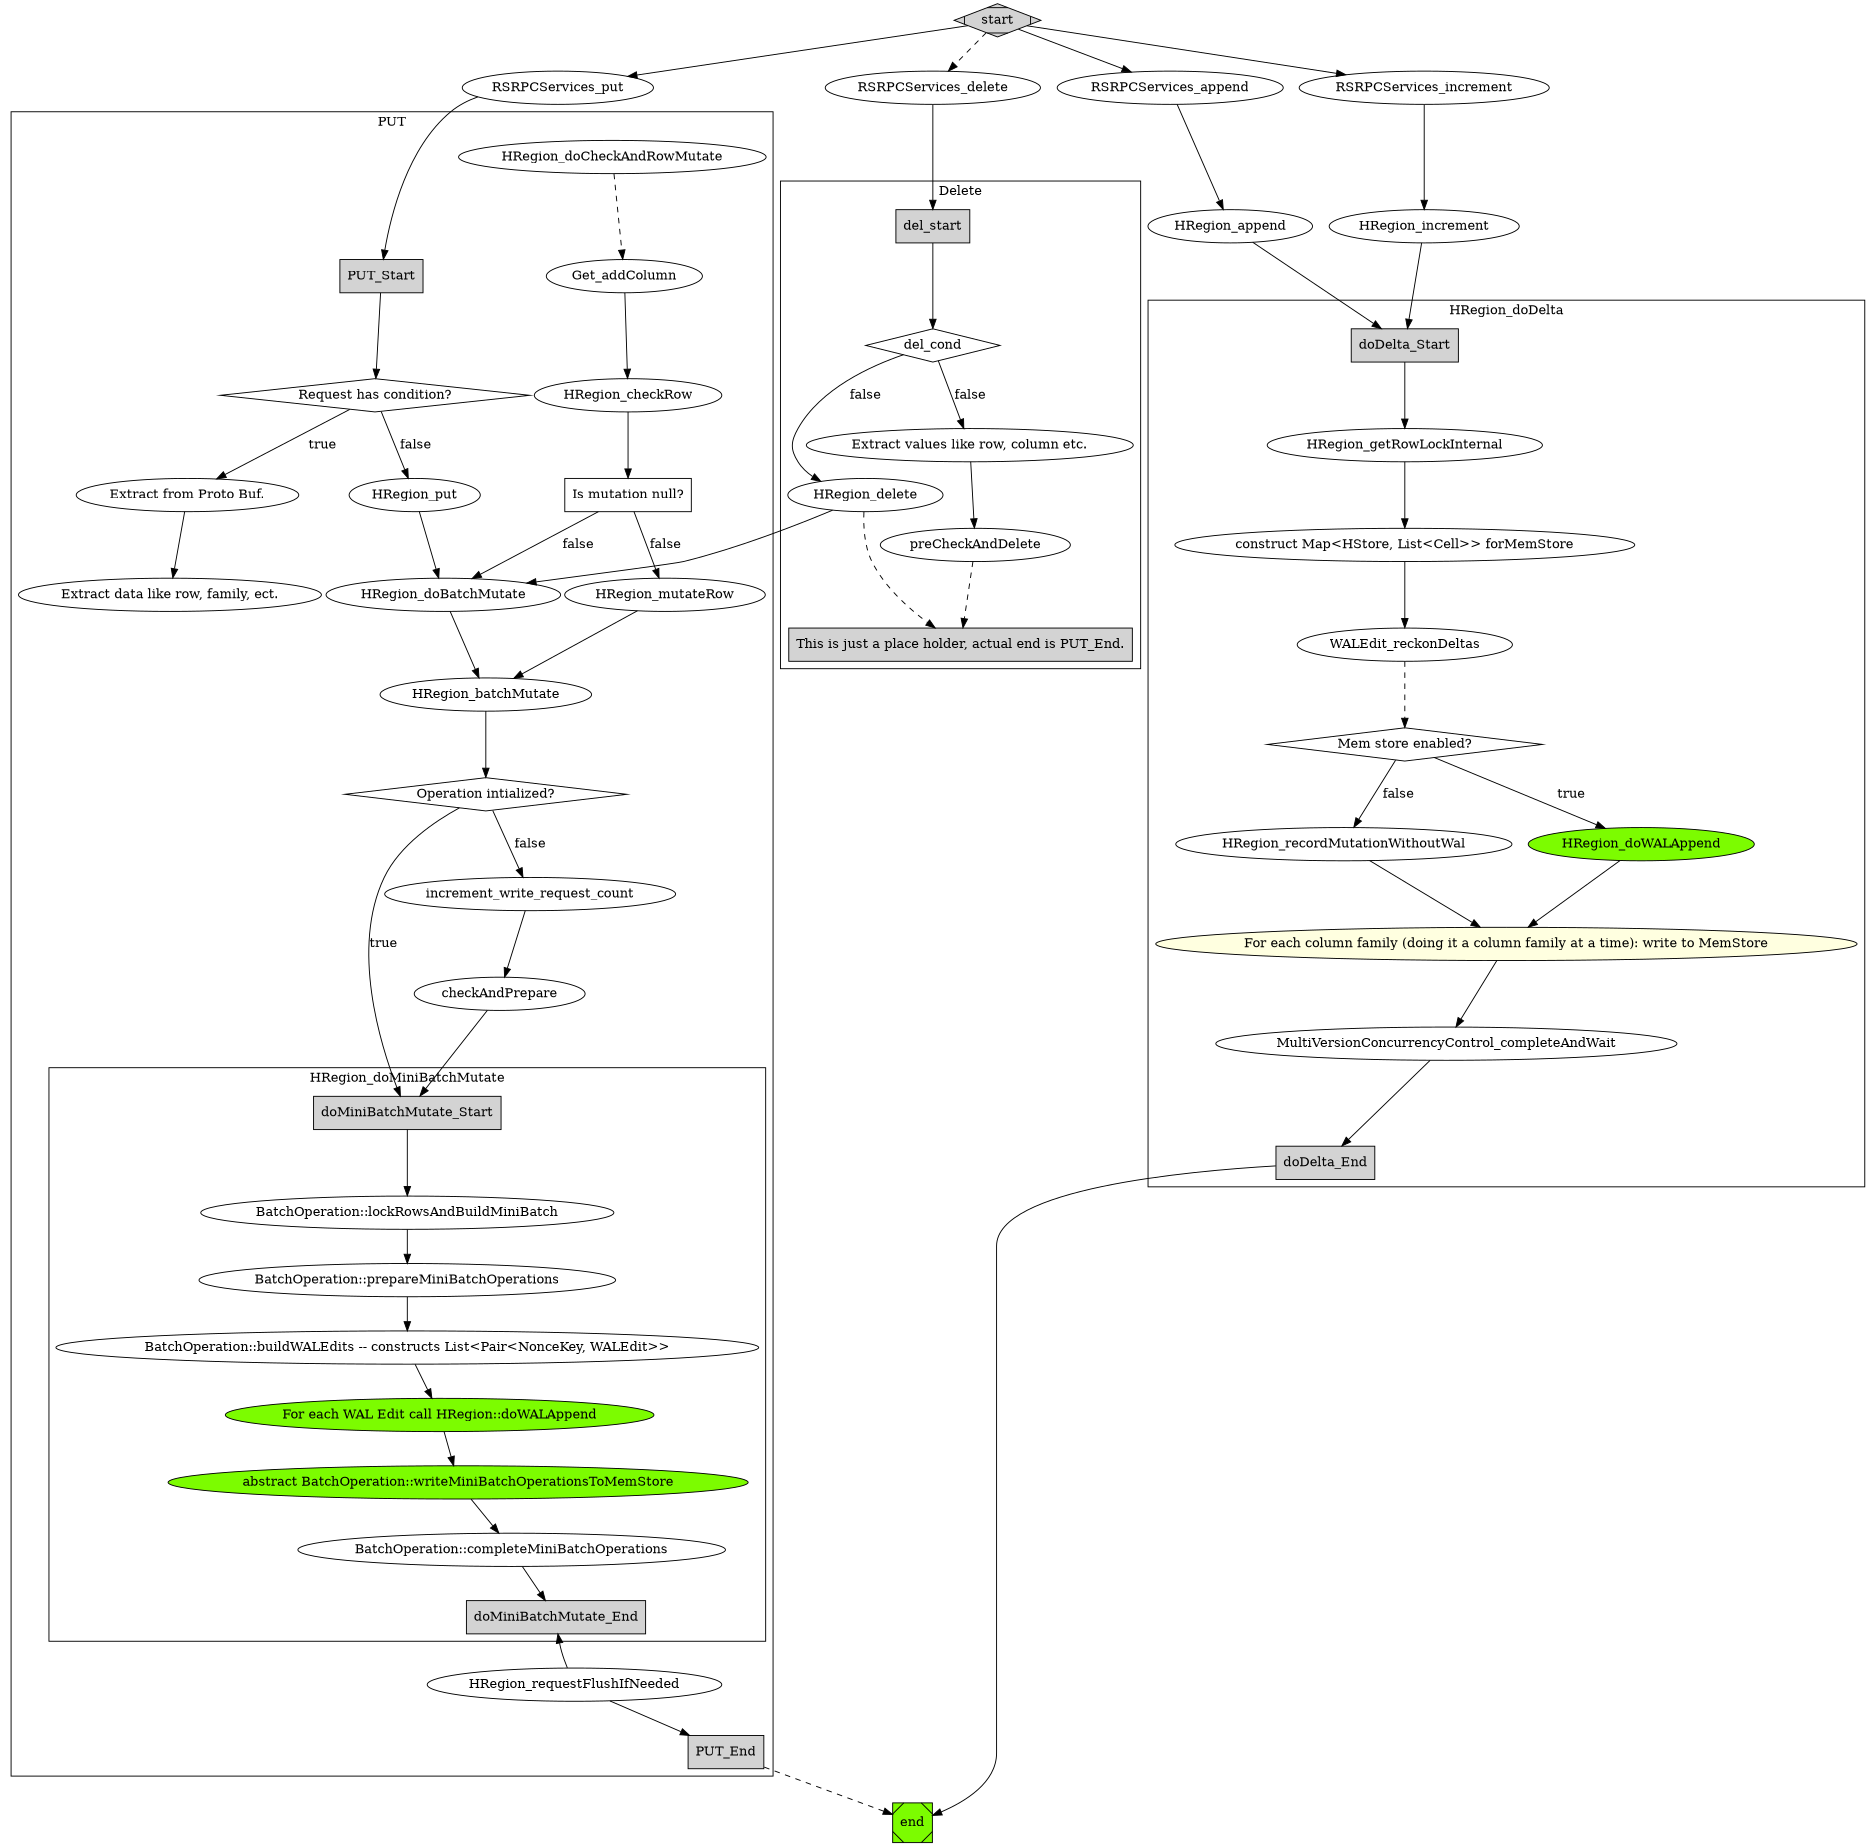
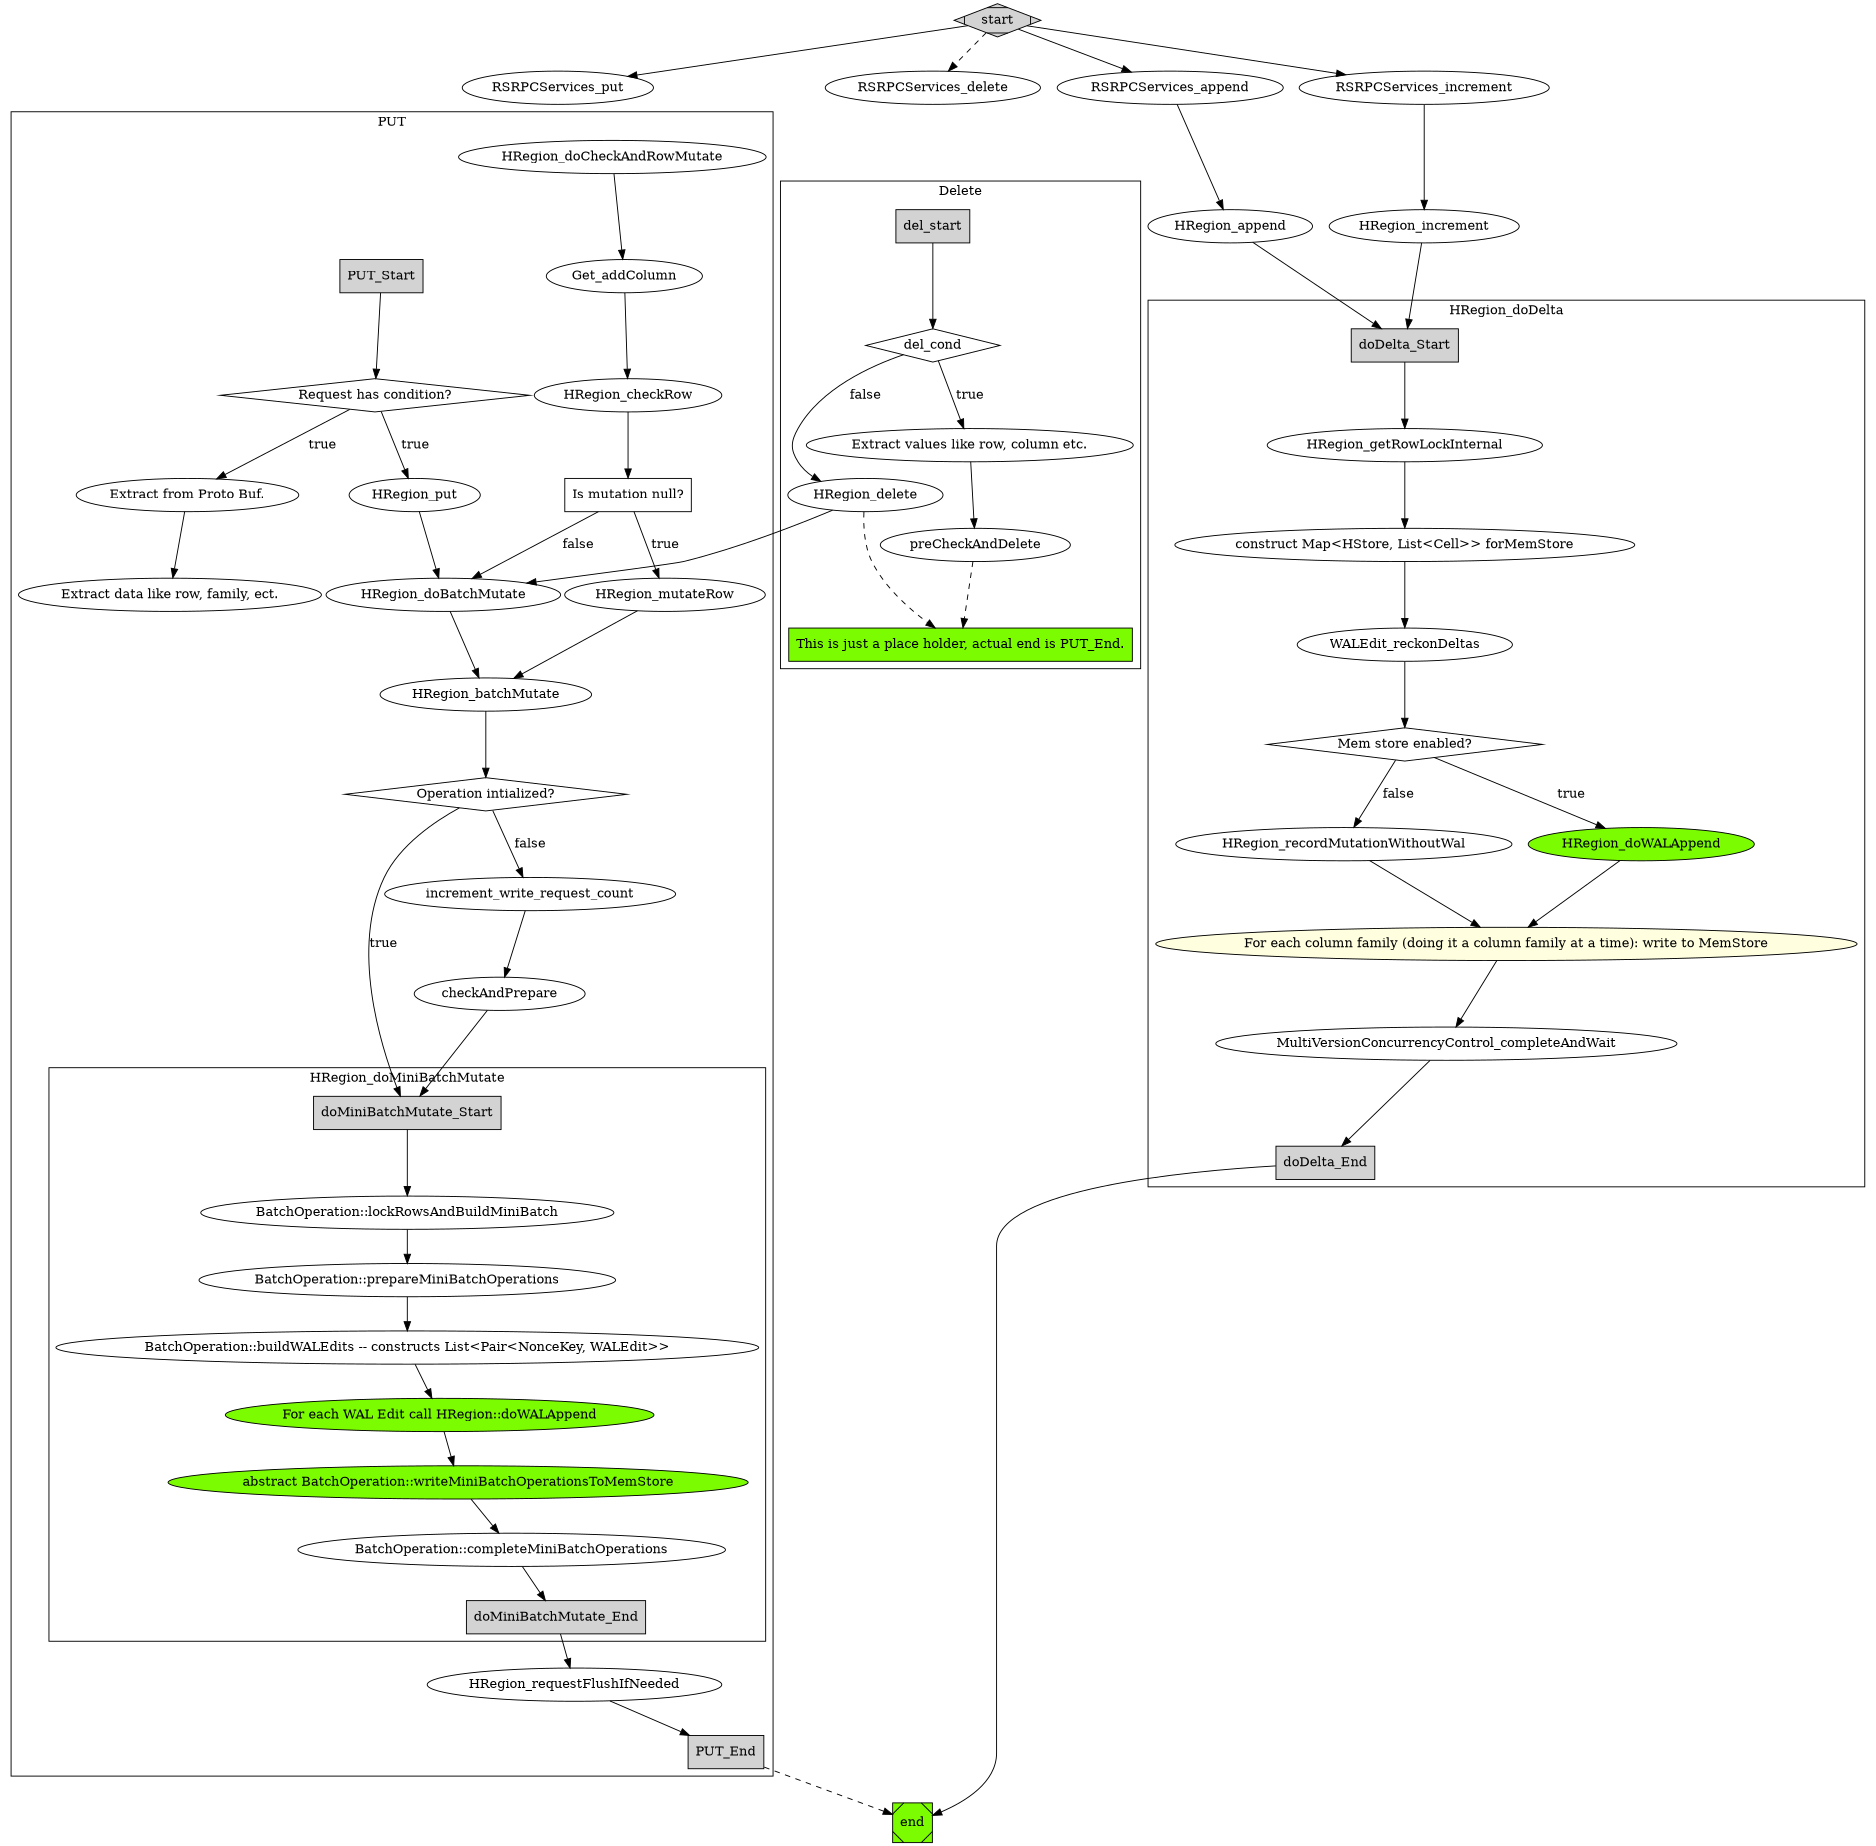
edge "RSRPCServices_delete" -> "del_start": removed
edge "RSRPCServices_put" -> "PUT_Start": removed
edge "HRegion_doCheckAndRowMutate" -> "Get_addColumn": style dashed -> solid
edge "del_cond" -> "Extract values like row, column etc.": label "false" -> "true"
edge "Request has condition?" -> "HRegion_put": label "false" -> "true"
edge "Is mutation null?" -> "HRegion_mutateRow": label "false" -> "true"
node "This is just a place holder, actual end is PUT_End.": fillcolor lightgrey -> lawngreen
edge "WALEdit_reckonDeltas" -> "Mem store enabled?": style dashed -> solid
edge "HRegion_requestFlushIfNeeded" -> "doMiniBatchMutate_End": reversed
